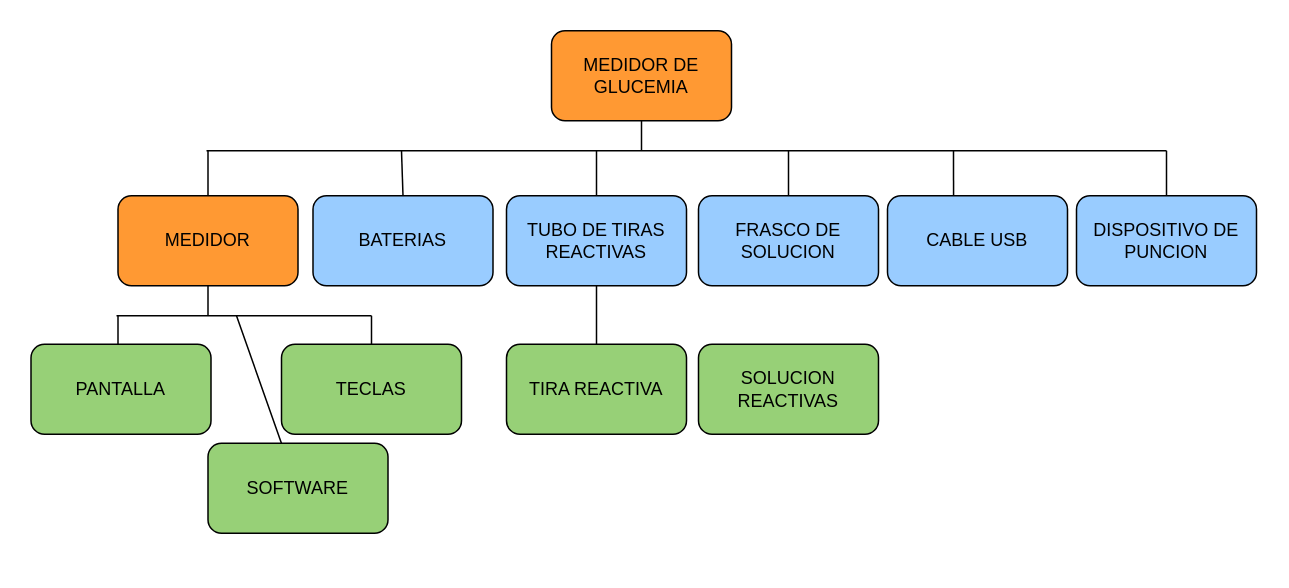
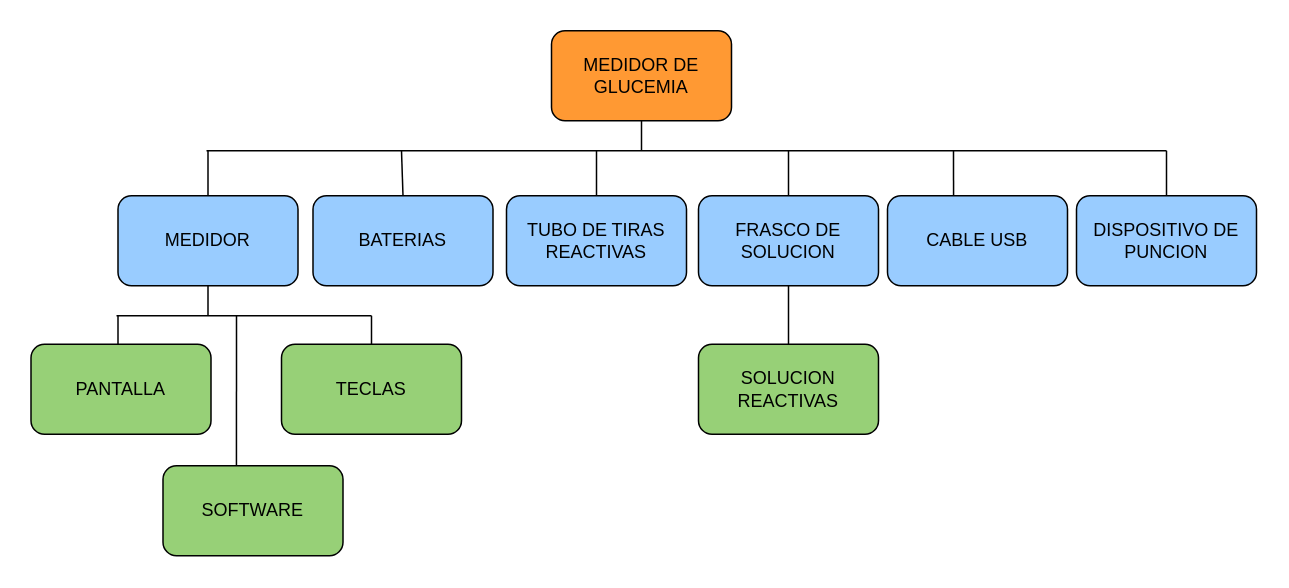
node "MEDIDOR": fillcolor #ff9933 -> #99ccff
edge "TUBO DE TIRAS REACTIVAS" -- "TIRA REACTIVA": removed
edge "FRASCO DE SOLUCION" -- "SOLUCION REACTIVAS": added
node "TIRA REACTIVA": removed
node "SOFTWARE": moved (298, 488) -> (253, 511)
